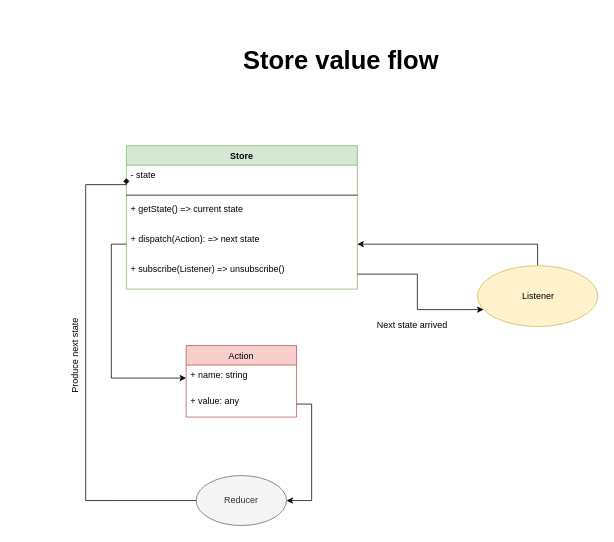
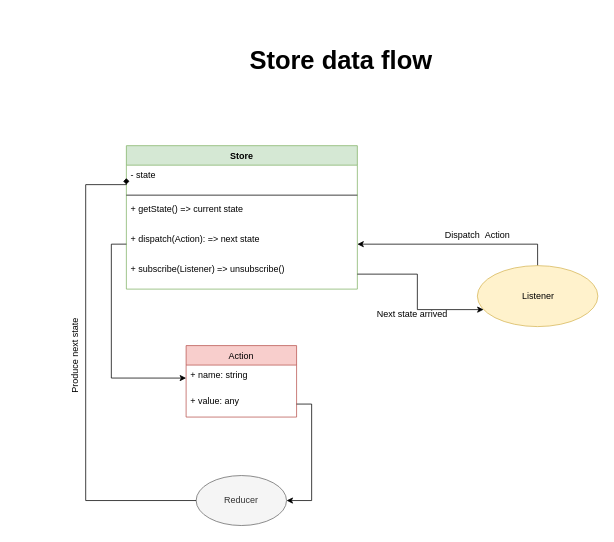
node "Store value flow": label "Store value flow" -> "Store data flow"
node "Dispatch Action": added
node "Next state arrived": moved (413, 325) -> (413, 314)
